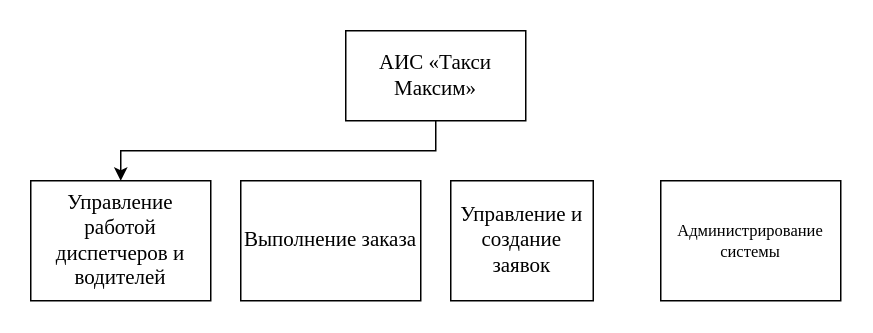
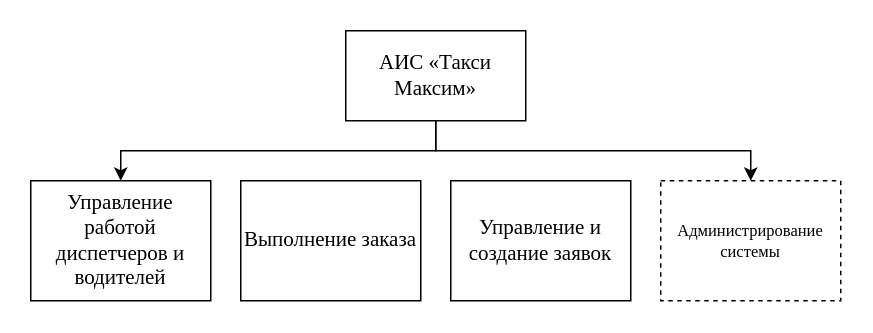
edge "АИС «Такси Максим»" -> "Администрирование системы": added
node "Управление и создание заявок": size 143x120 -> 180x120
node "Администрирование системы": style solid -> dashed
